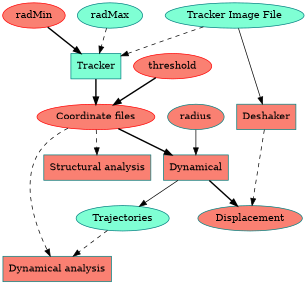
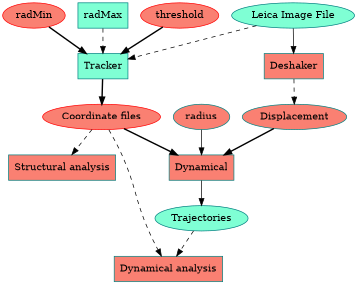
node "radMax": shape ellipse -> box
node "Tracker Image File": label "Tracker Image File" -> "Leica Image File"
edge "threshold" -> "Coordinate files": now "threshold" -> "Tracker"
edge "Dynamical" -> "Displacement": reversed
